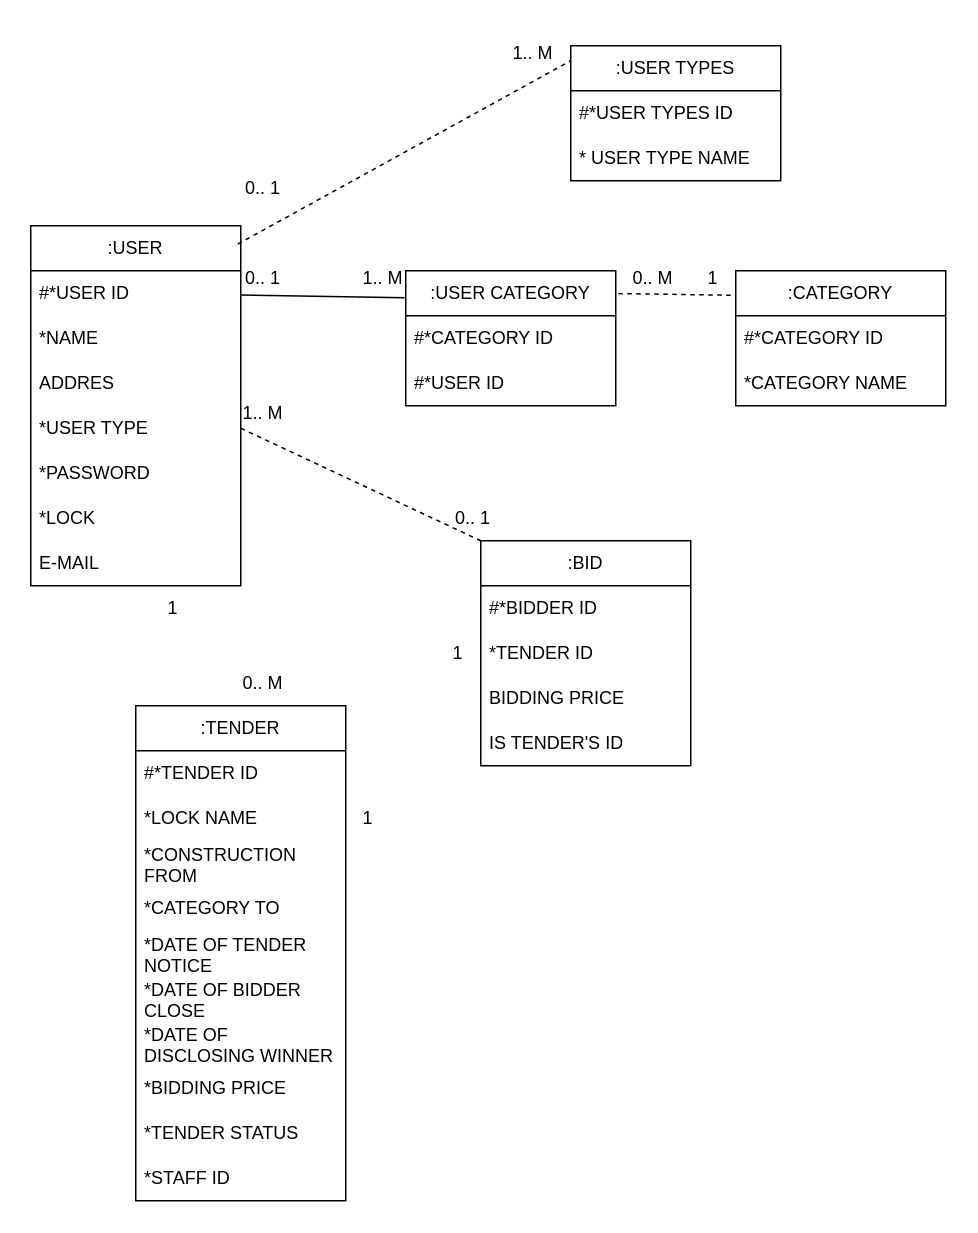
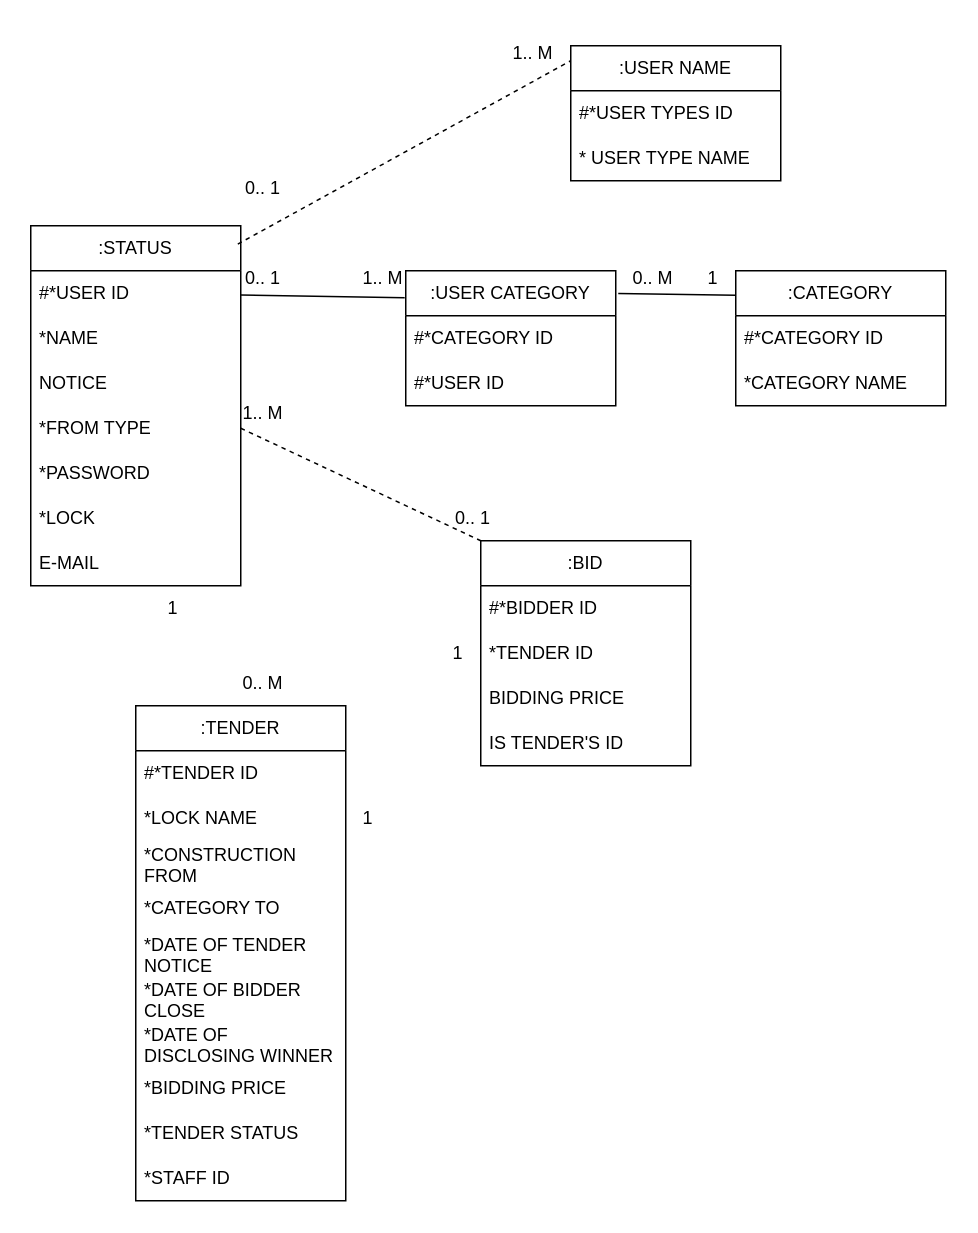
node ":USER TYPES": label ":USER TYPES" -> ":USER NAME"
node ":USER": label ":USER" -> ":STATUS"
edge ":USER CATEGORY" -- ":CATEGORY": style dashed -> solid
node "ADDRES": label "ADDRES" -> "NOTICE"
node "*USER TYPE": label "*USER TYPE" -> "*FROM TYPE"
